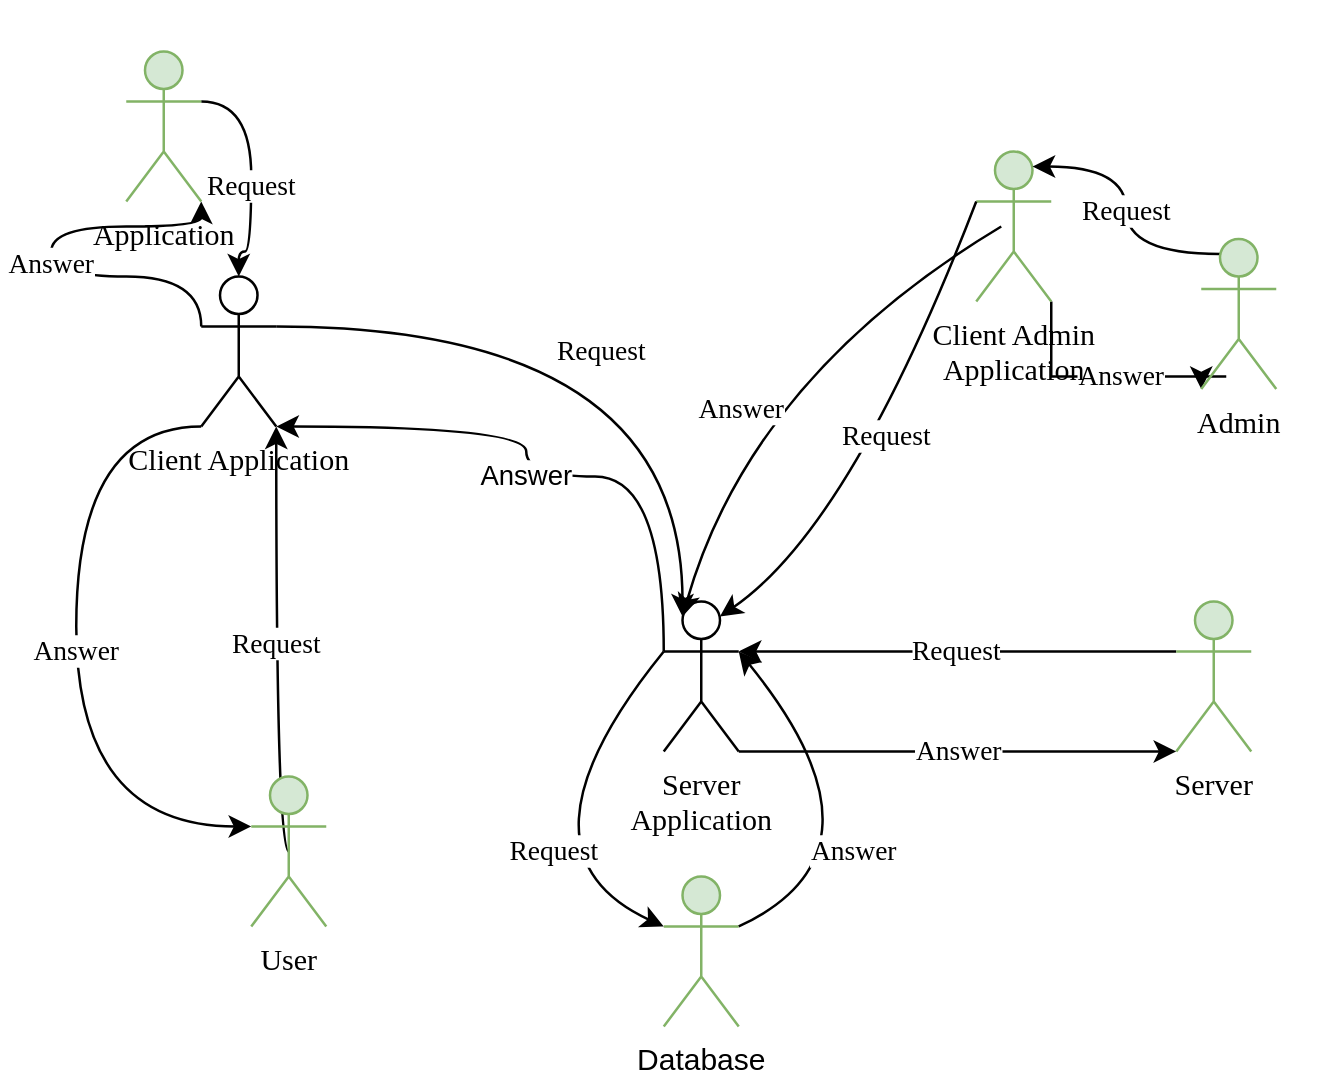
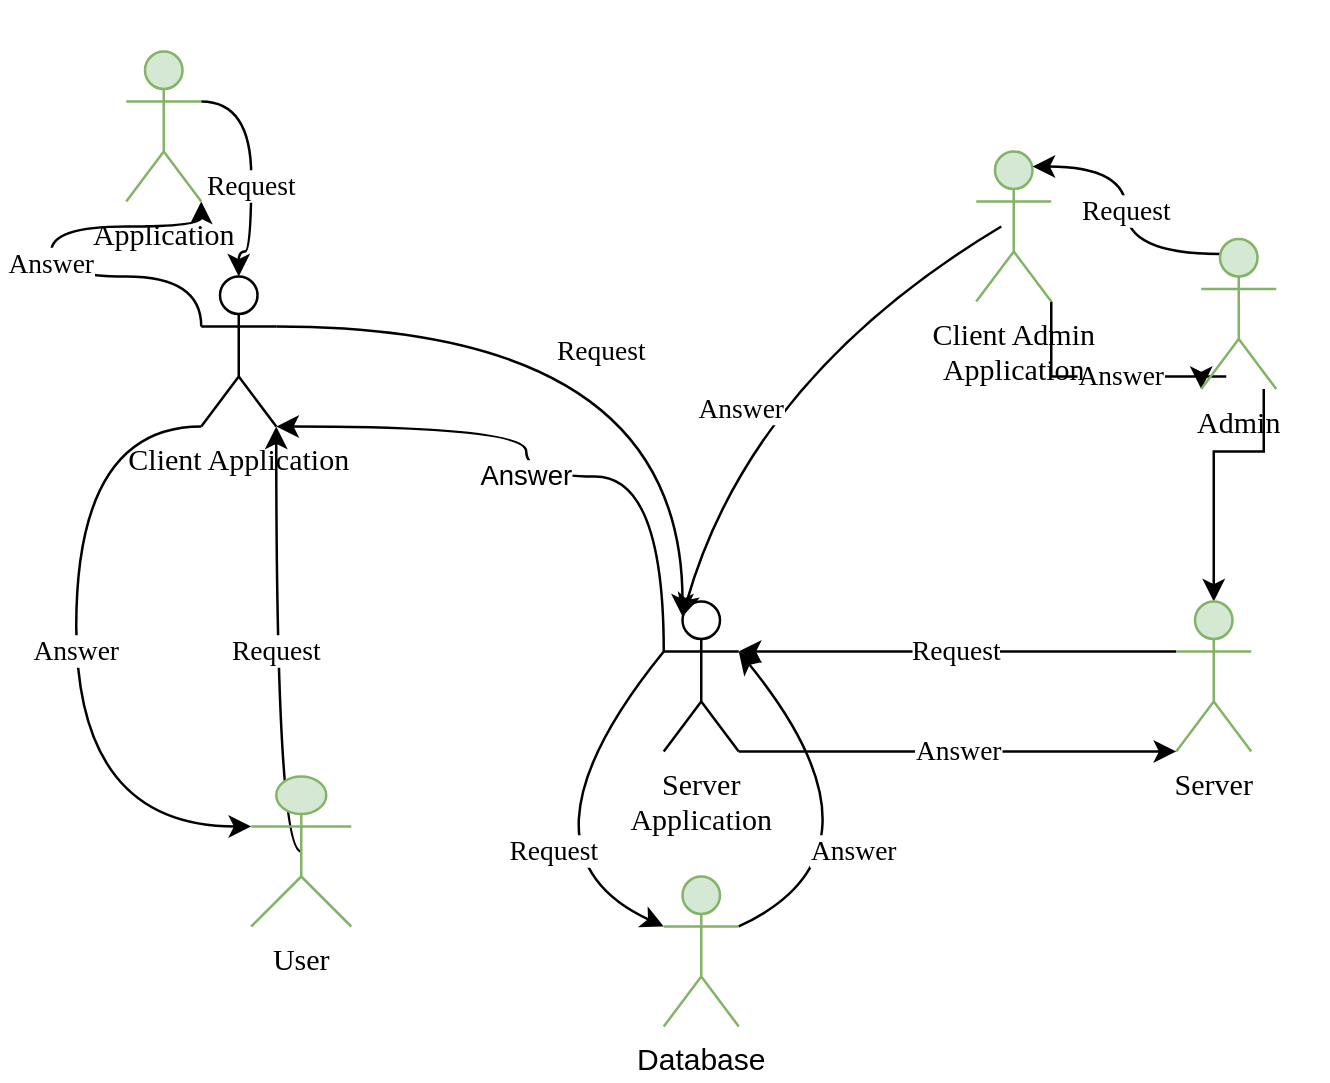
edge "Admin" -> "Server": added
edge "Client Admin Application" -> "Server Application": removed, label "Request"
node "User": size 75x150 -> 100x150
